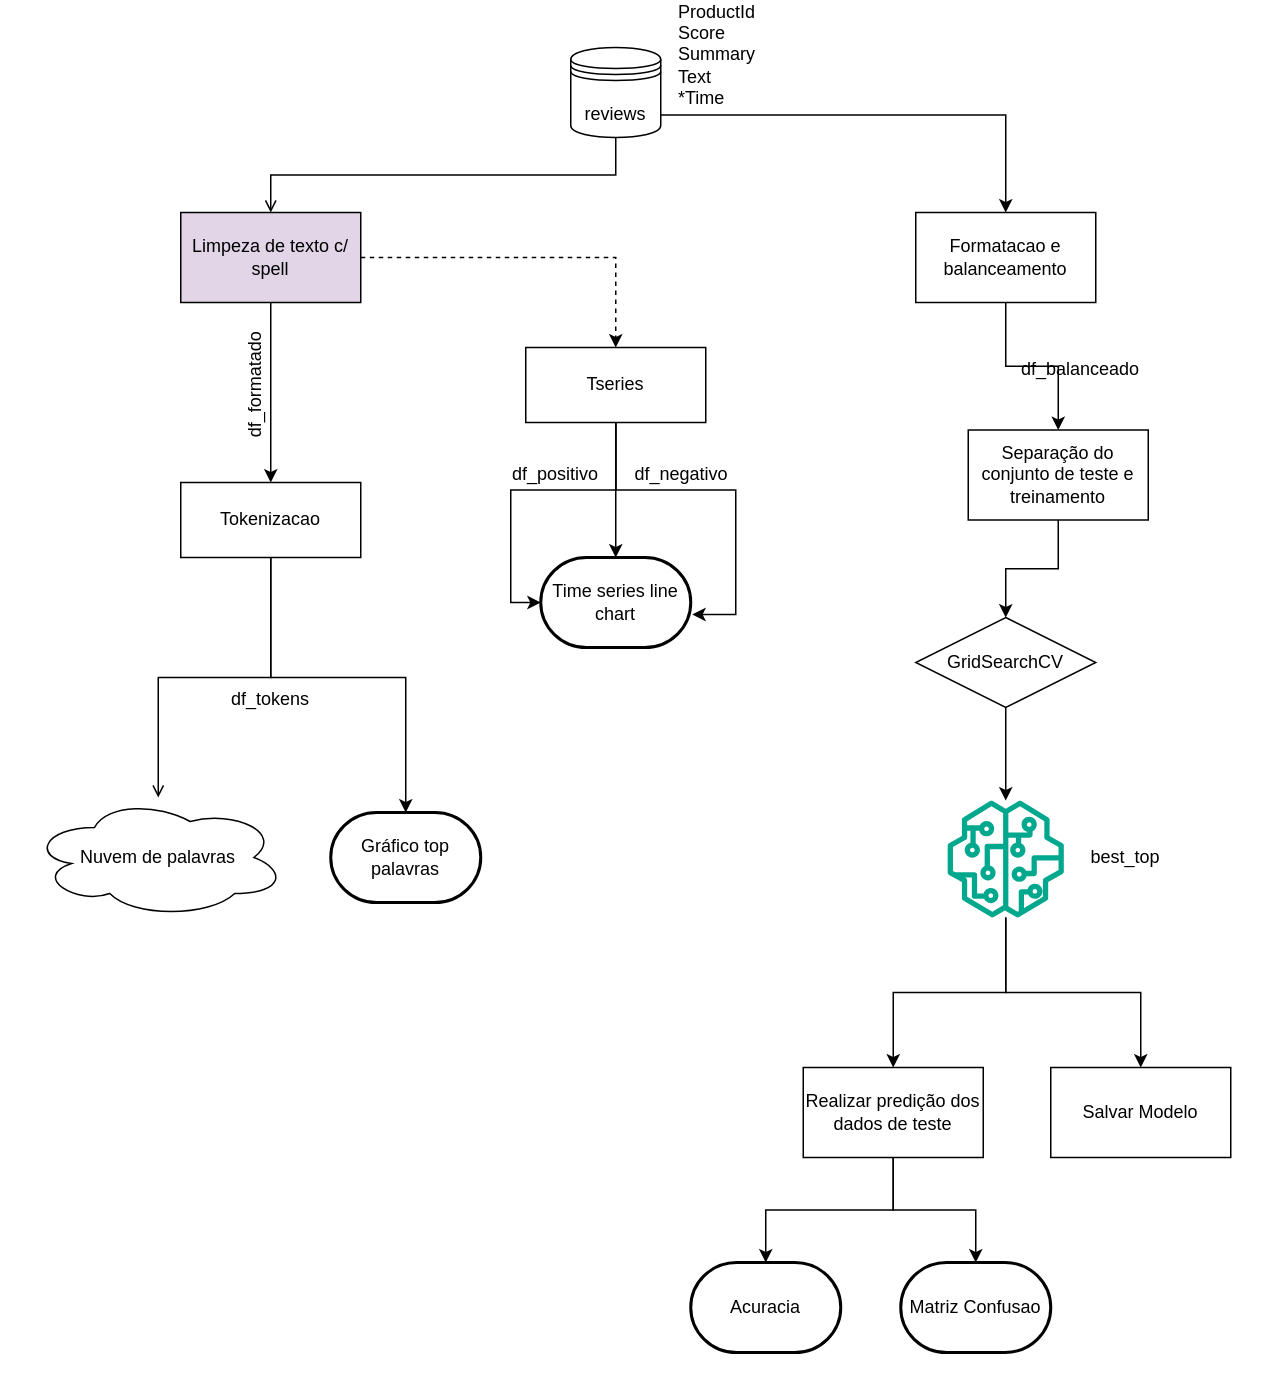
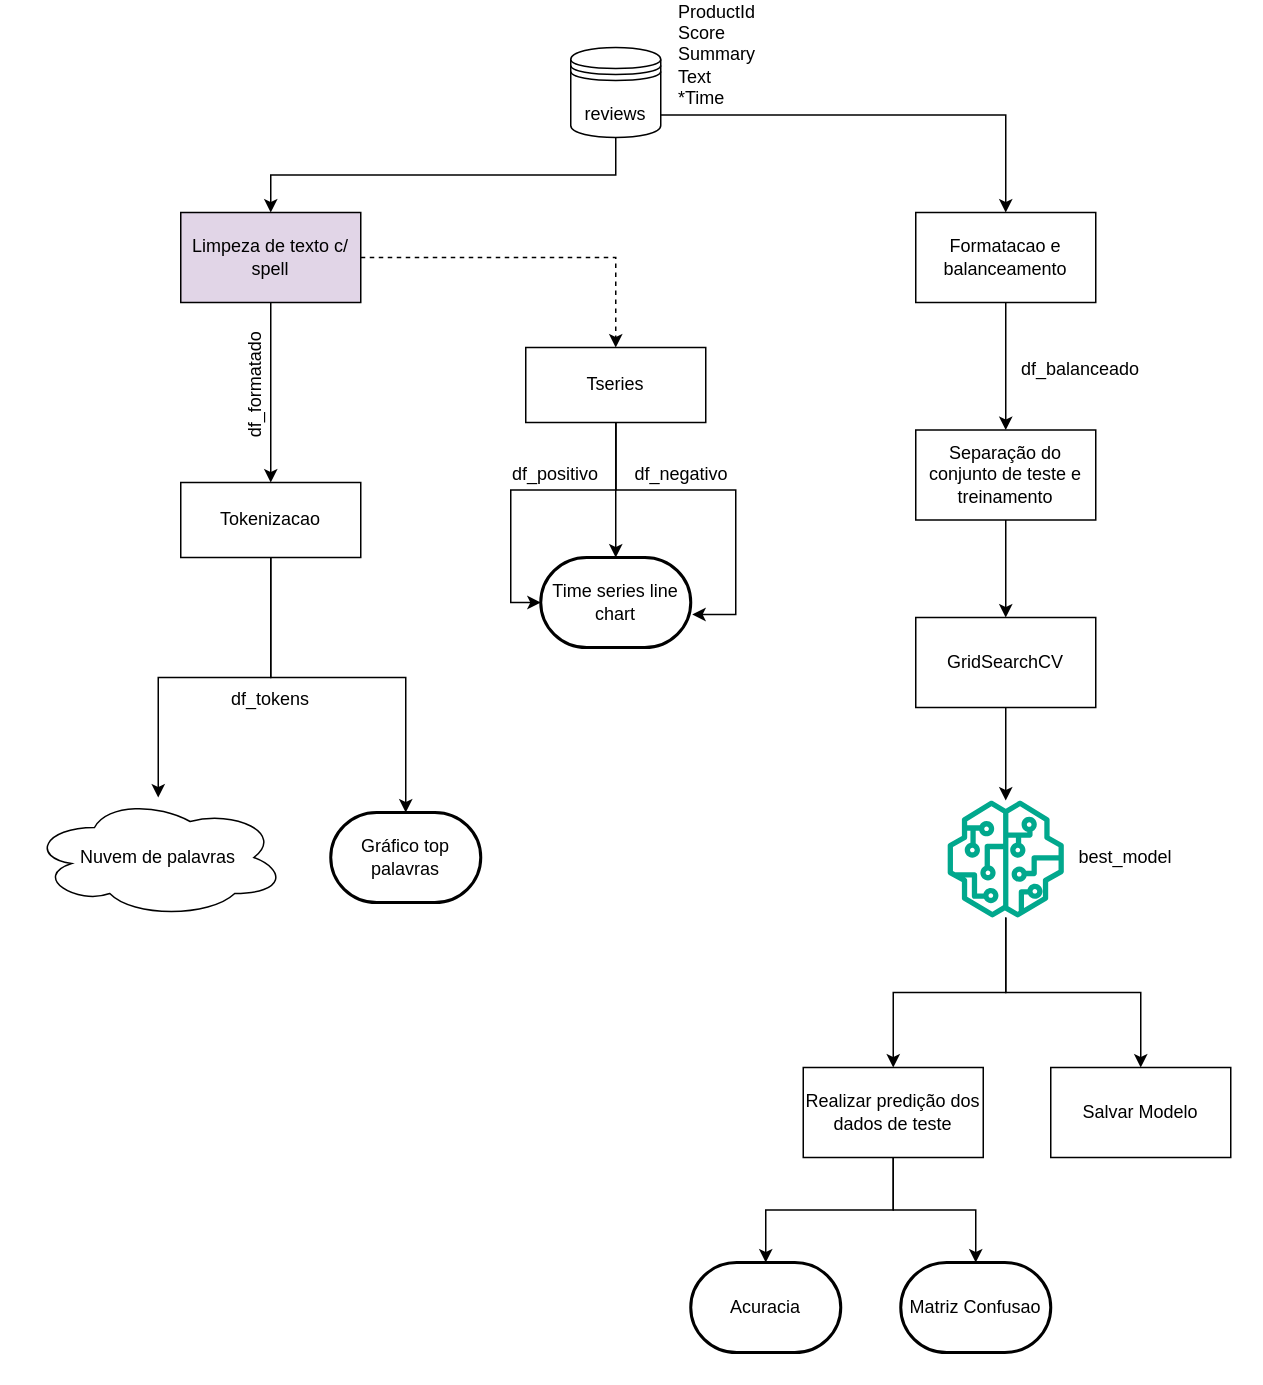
edge "reviews" -> "Limpeza de texto c/ spell": arrowhead open -> classic
node "Separação do conjunto de teste e treinamento": moved (1058, 475) -> (1006, 475)
node "GridSearchCV": shape diamond -> rectangle
edge "Tokenizacao" -> "Nuvem de palavras": arrowhead open -> classic
node "best_top": label "best_top" -> "best_model"
